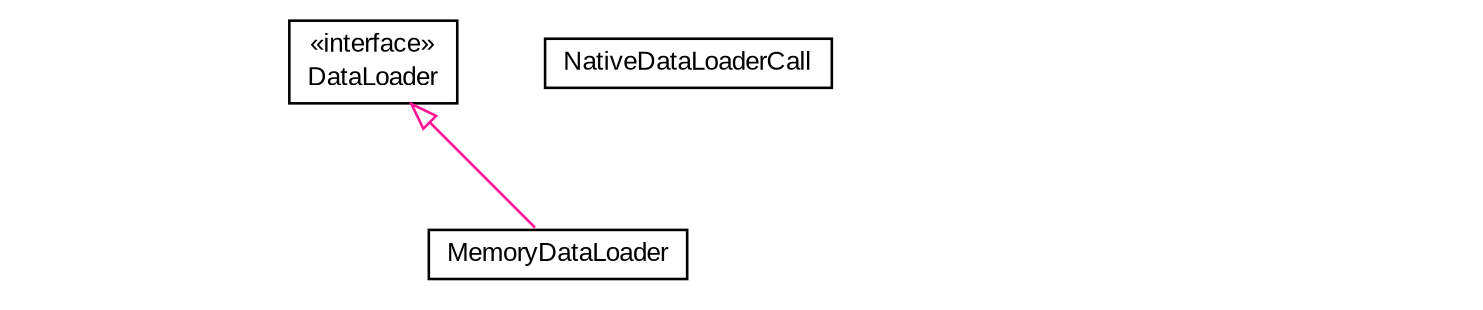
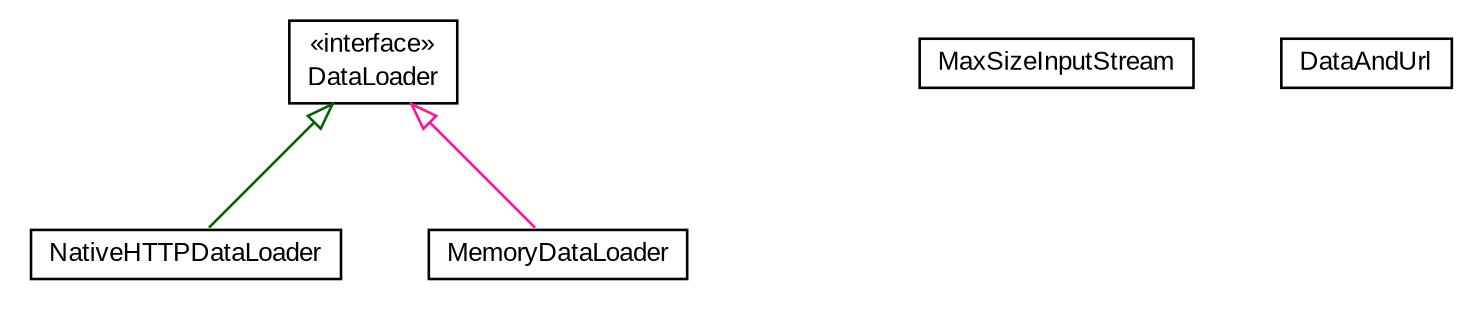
node "NativeDataLoaderCall": removed
node "MaxSizeInputStream": added
node "DataAndUrl": added
node "NativeHTTPDataLoader": added
